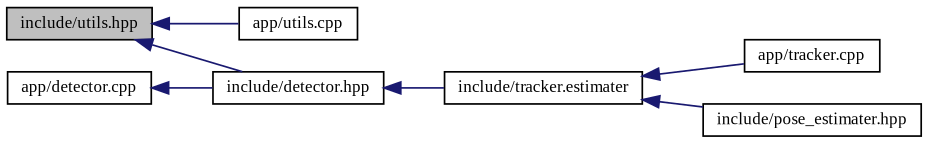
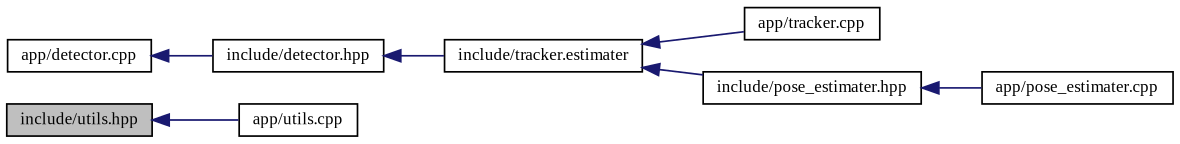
edge "include/detector.hpp" -> "include/utils.hpp": removed
node "app/pose_estimater.cpp": added
